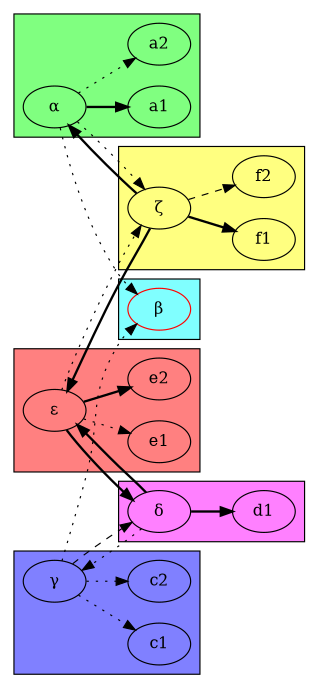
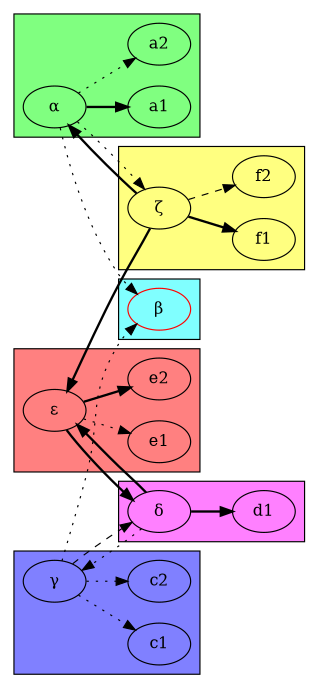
edge "ε" -> "ζ": removed
